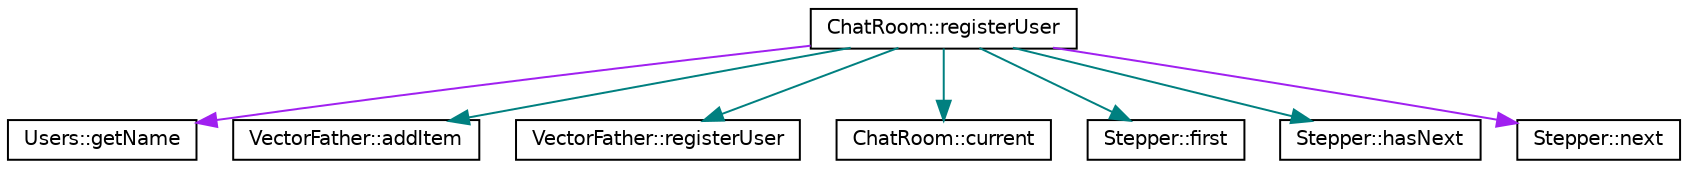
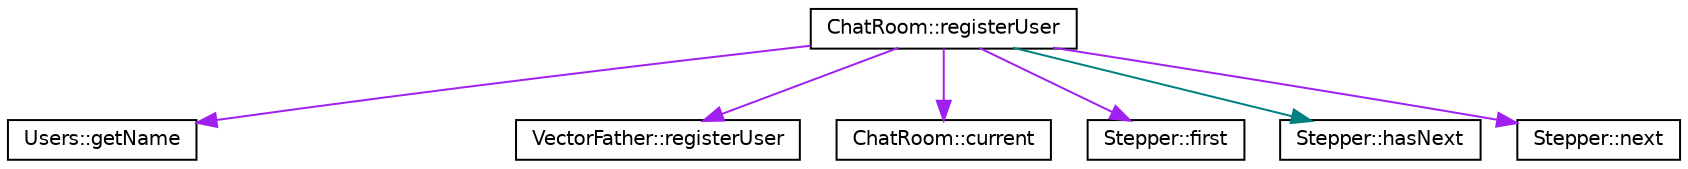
edge "ChatRoom::registerUser" -> "ChatRoom::current": color teal -> purple
edge "ChatRoom::registerUser" -> "Stepper::first": color teal -> purple
edge "ChatRoom::registerUser" -> "VectorFather::registerUser": color teal -> purple
node "VectorFather::addItem": removed
